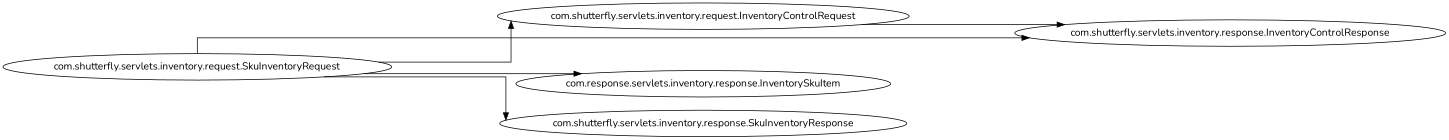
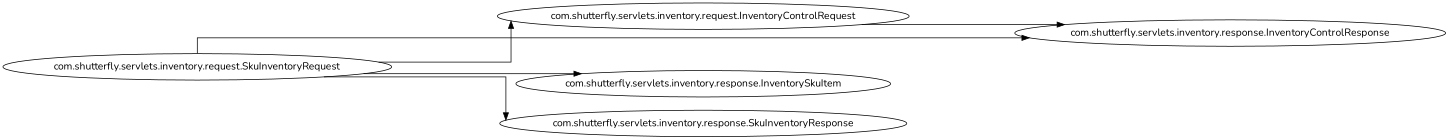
node "com.response.servlets.inventory.response.InventorySkuItem": label "com.response.servlets.inventory.response.InventorySkuItem" -> "com.shutterfly.servlets.inventory.response.InventorySkuItem"
